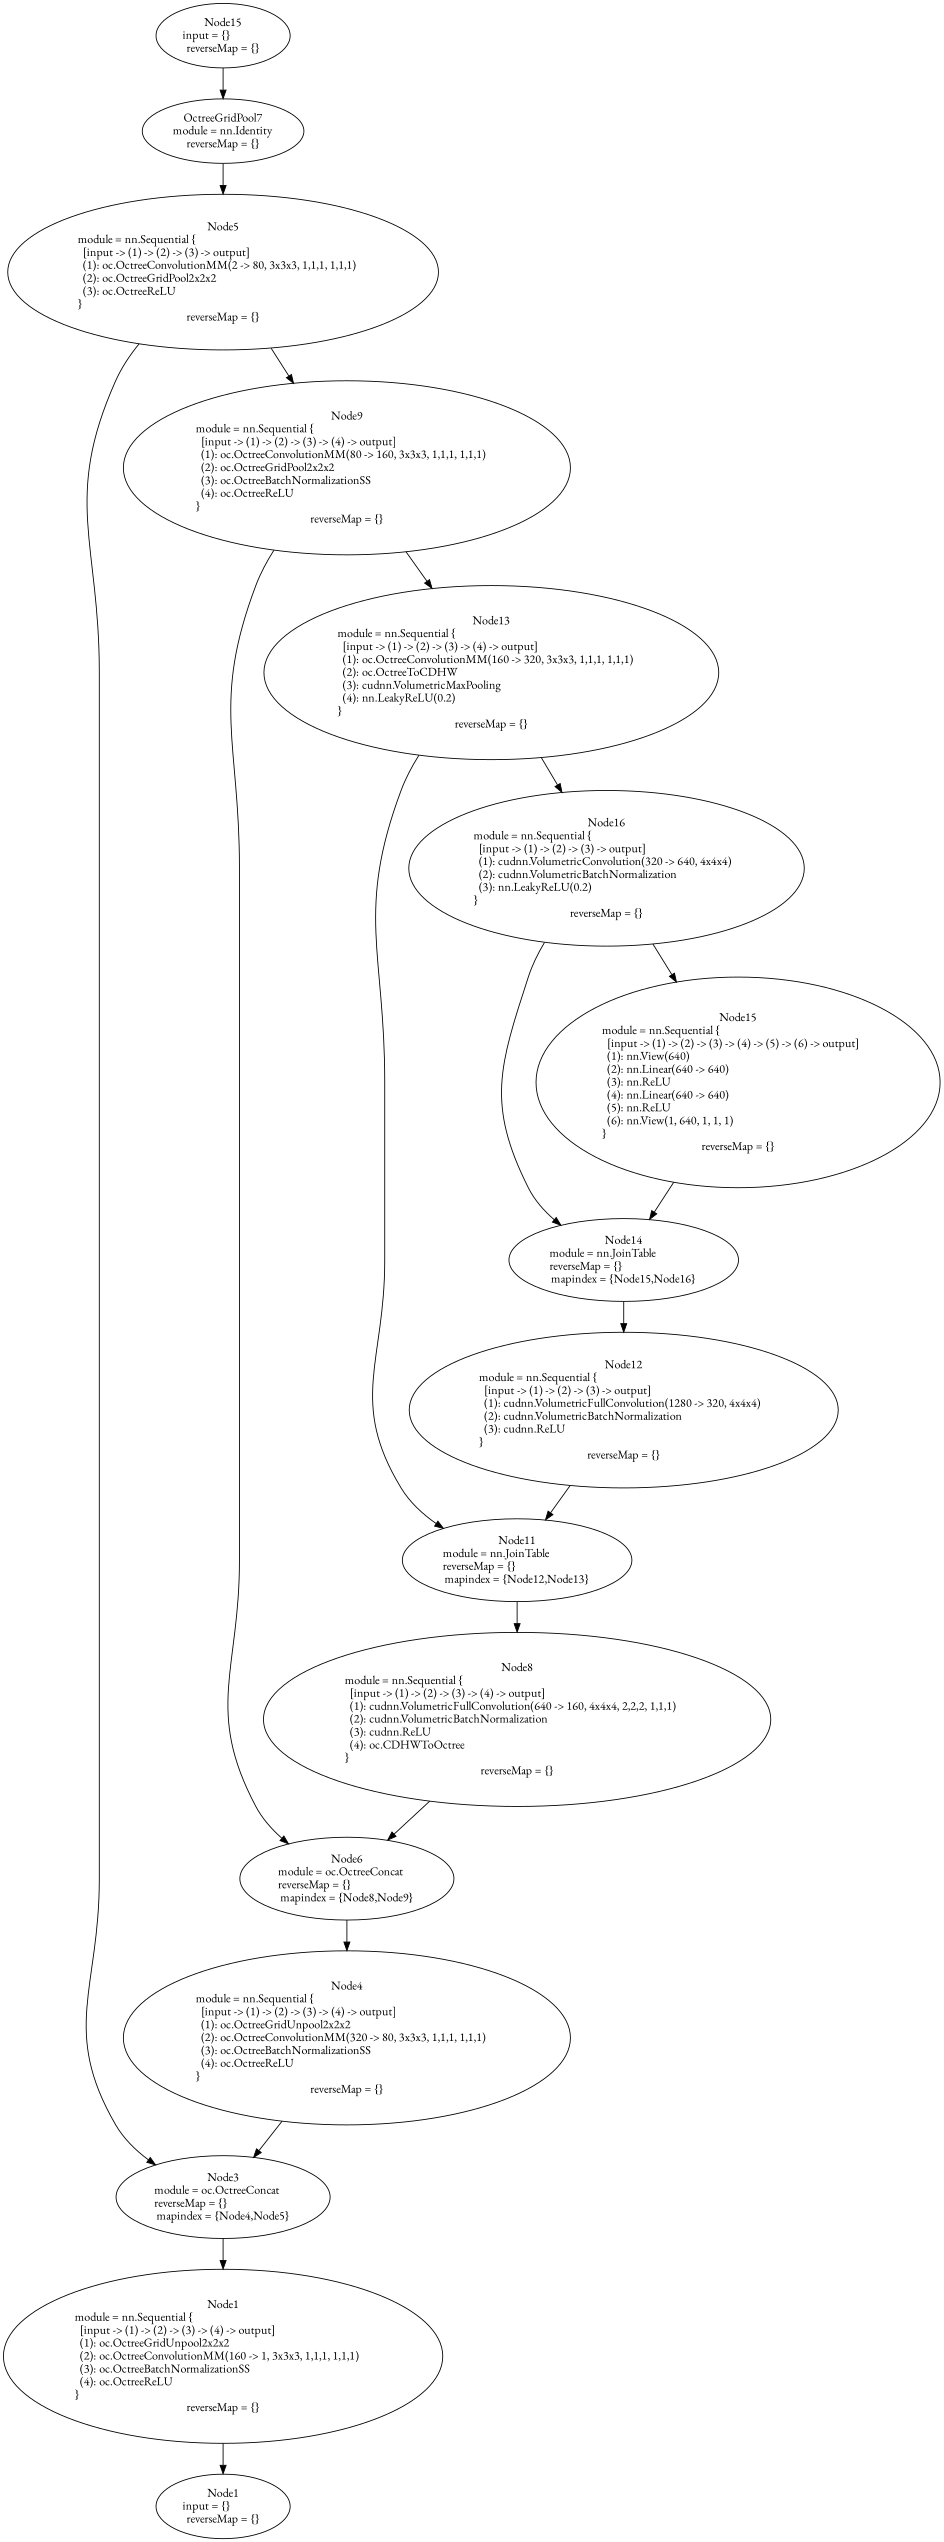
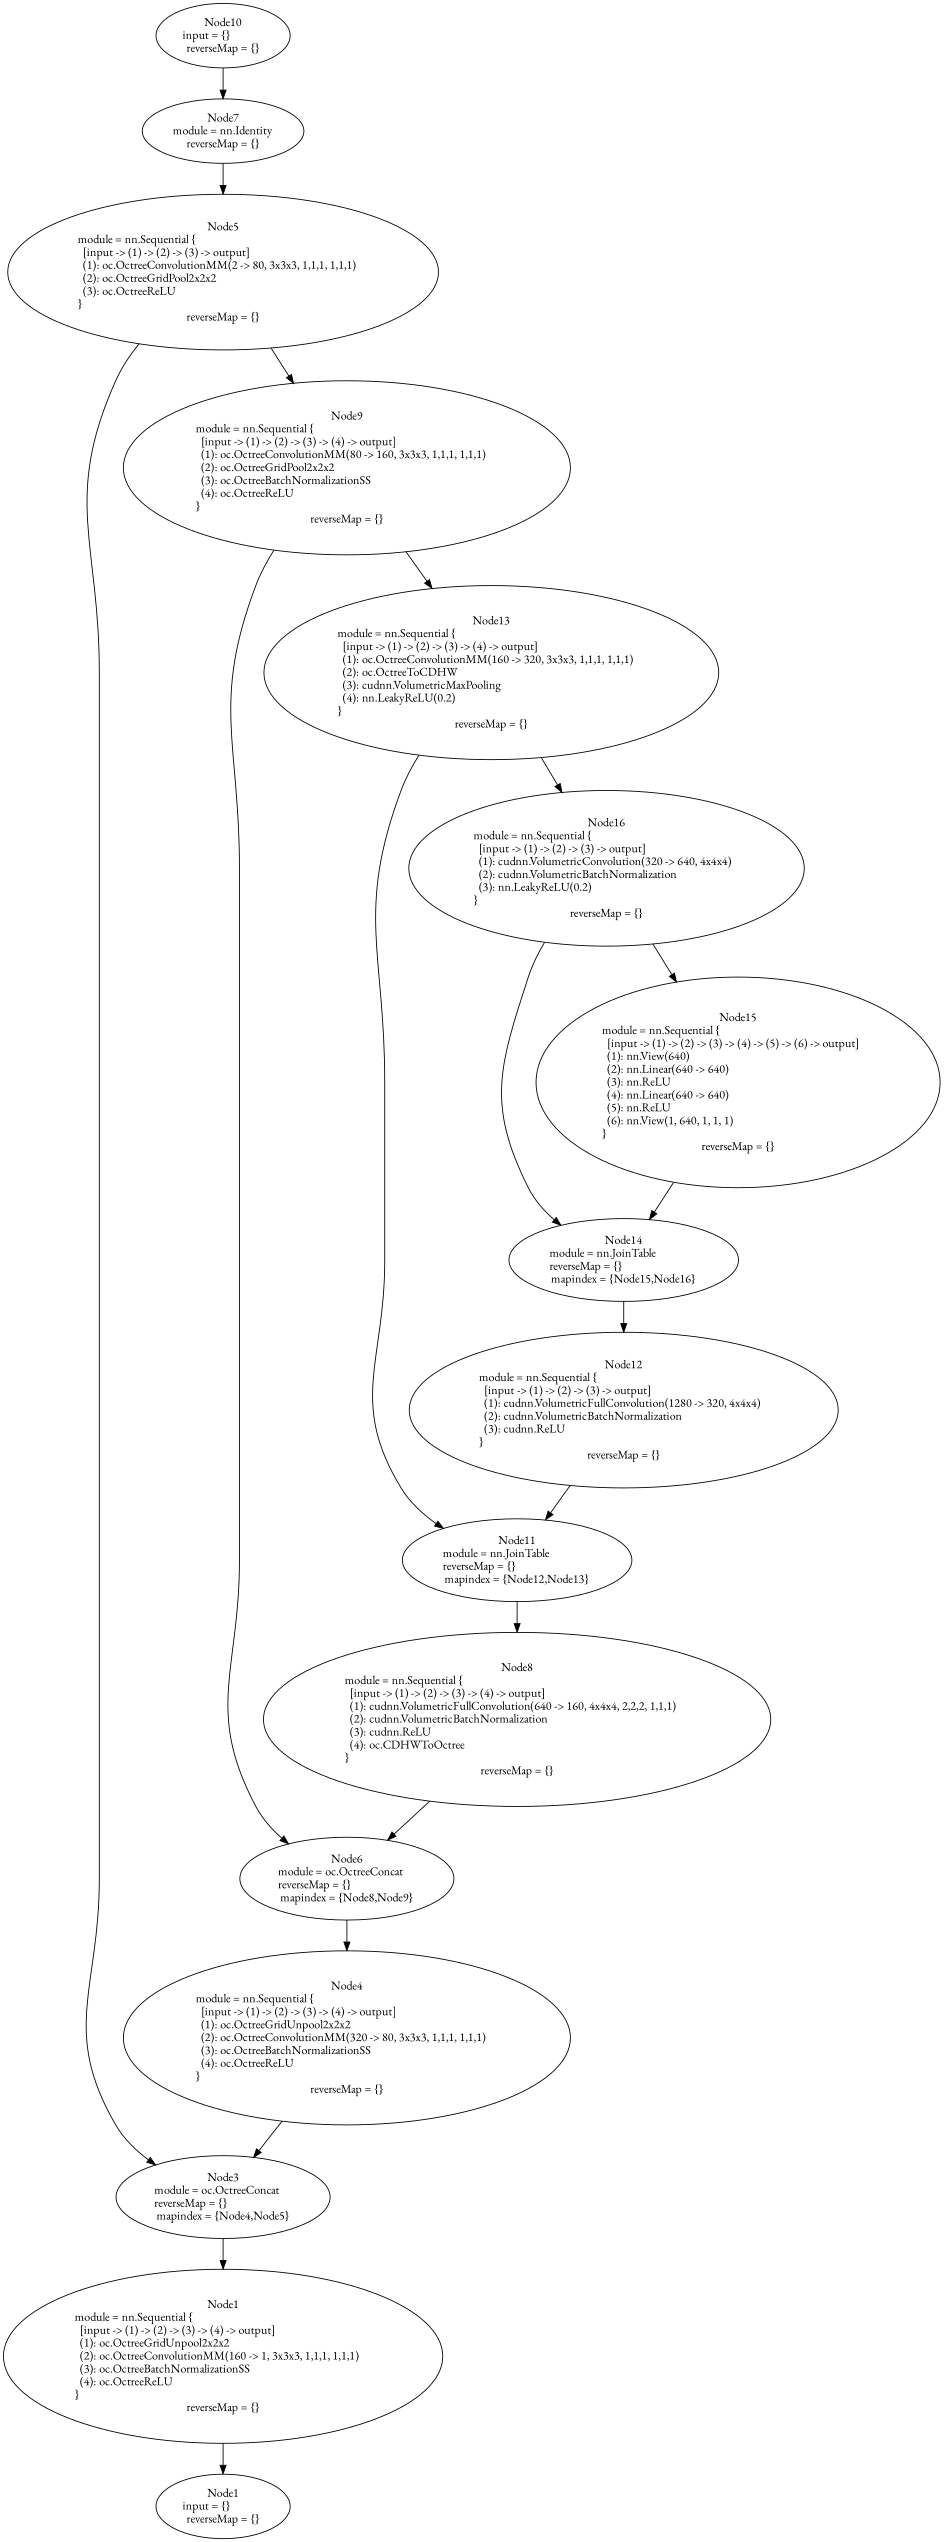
node "Node15 input = {} reverseMap = {}": label "Node15 input = {} reverseMap = {}" -> "Node10 input = {} reverseMap = {}"
node "OctreeGridPool7 module = nn.Identity reverseMap = {}": label "OctreeGridPool7 module = nn.Identity reverseMap = {}" -> "Node7 module = nn.Identity reverseMap = {}"
